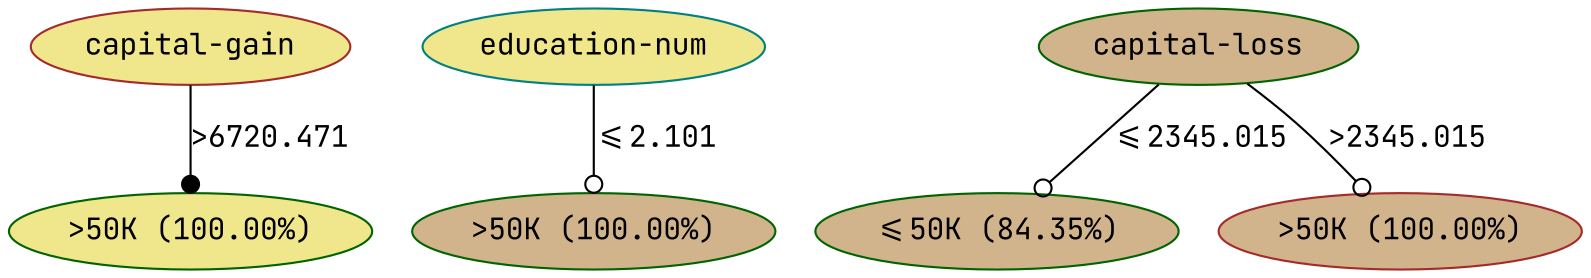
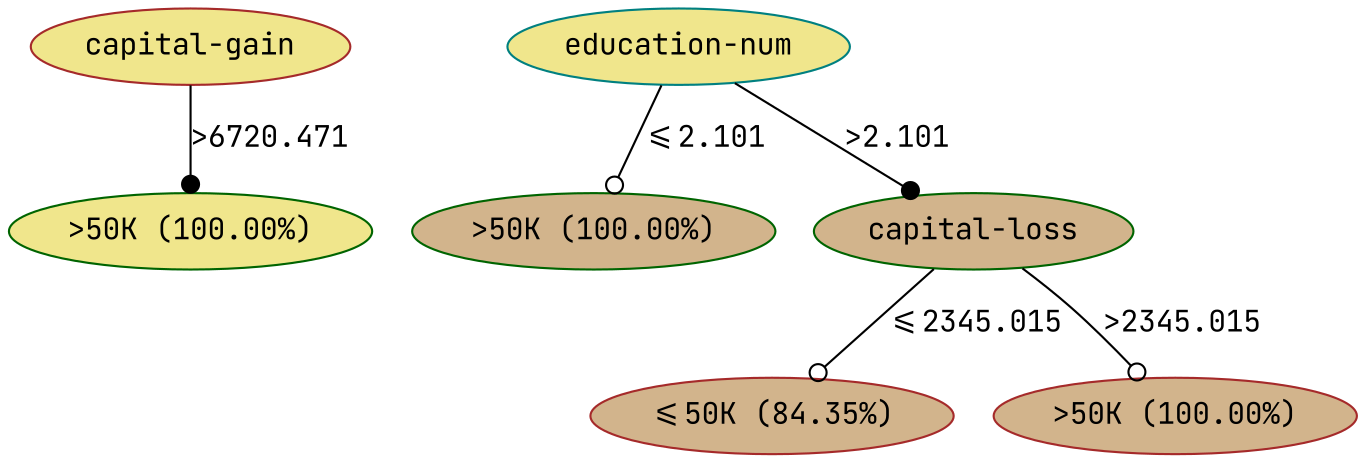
edge "education-num" -> "capital-loss": added, label ">2.101"
node "<=50K (84.35%)": color darkgreen -> brown
